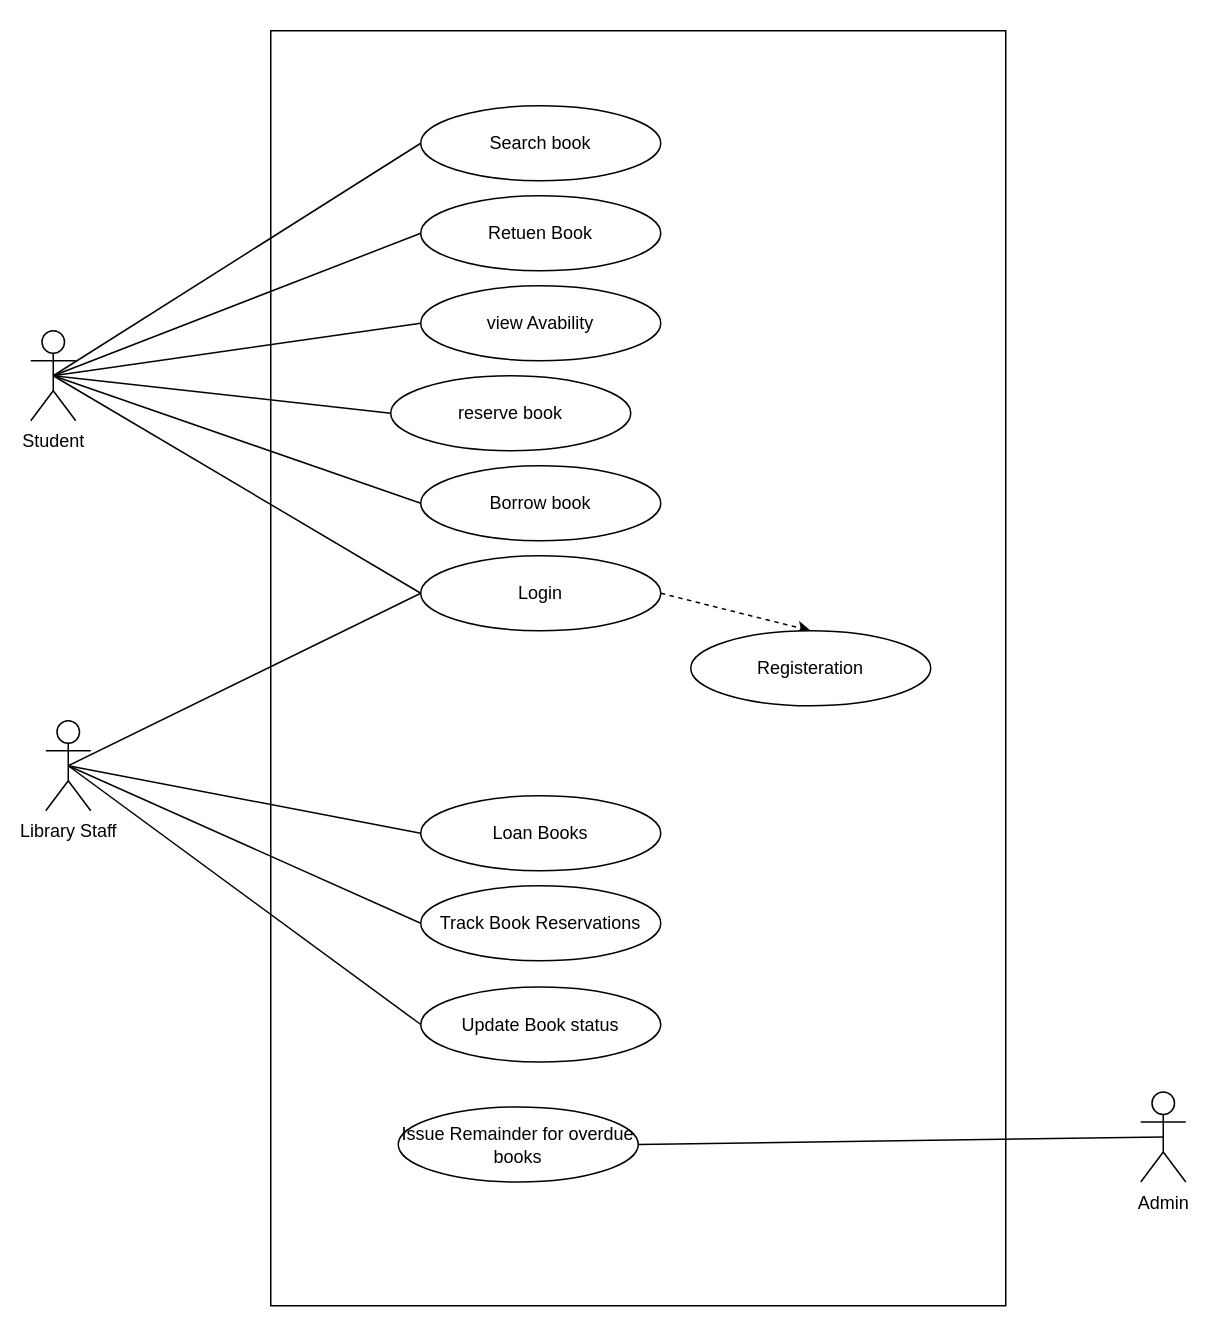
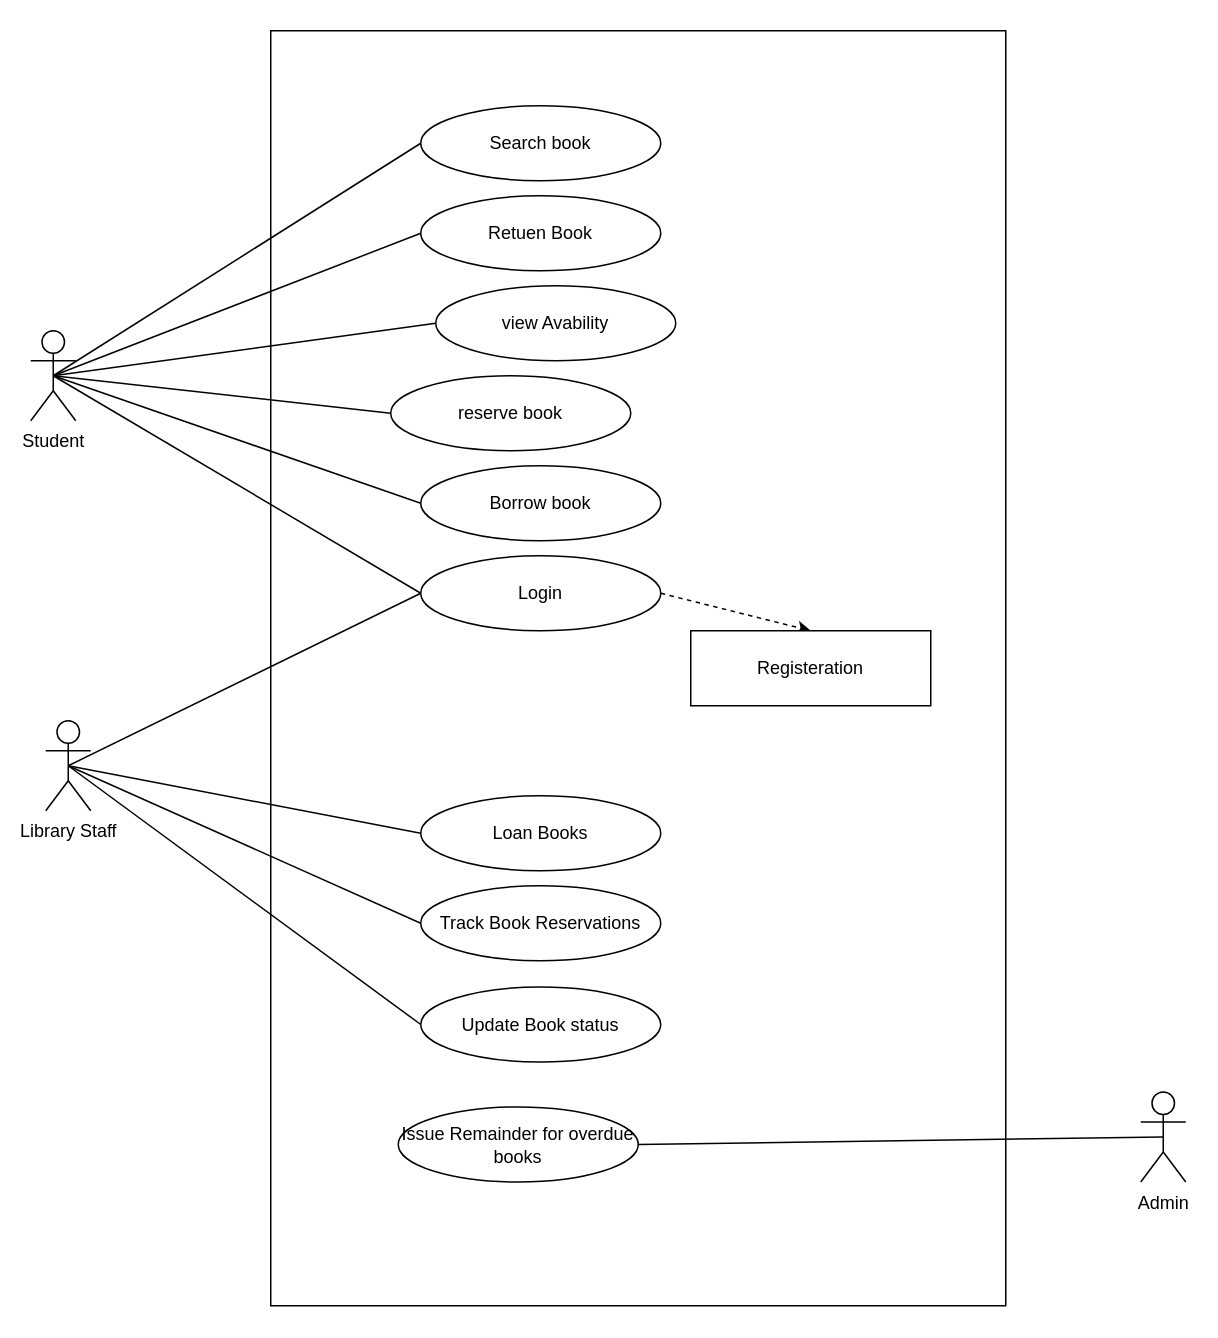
node "view Avability": moved (541, 323) -> (556, 323)
node "Registeration": shape ellipse -> rectangle
